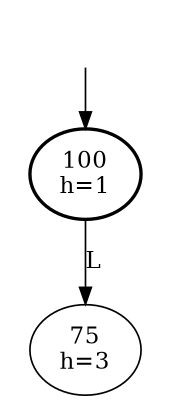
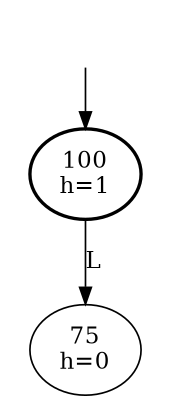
node "75 h=3": label "75 h=3" -> "75 h=0"
